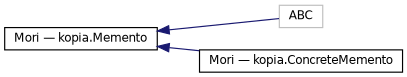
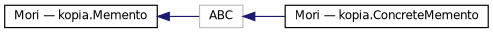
edge "Mori — kopia.ConcreteMemento" -> "Mori — kopia.Memento": now "Mori — kopia.ConcreteMemento" -> "ABC"
